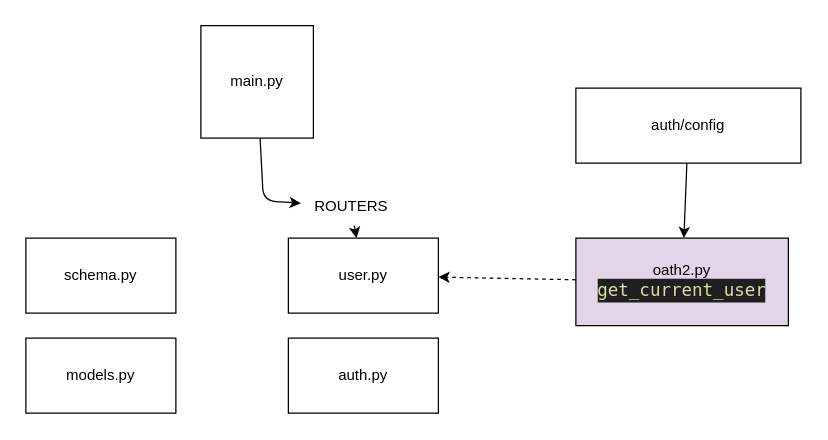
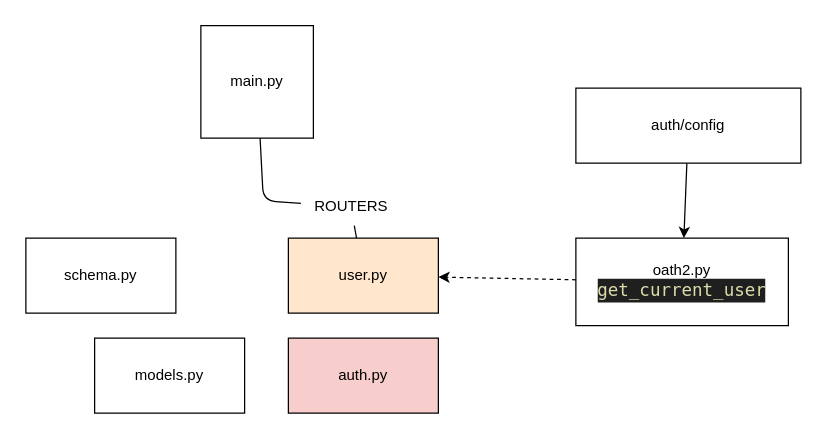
edge "main.py" -> "ROUTERS": arrowhead classic -> none
edge "ROUTERS" -> "user.py": arrowhead classic -> none
node "user.py": fillcolor #ffffff -> #ffe6cc
node "oath2.py get_current_user": fillcolor #e1d5e7 -> #ffffff
node "models.py": moved (101, 376) -> (169, 376)
node "auth.py": fillcolor #ffffff -> #f8cecc
